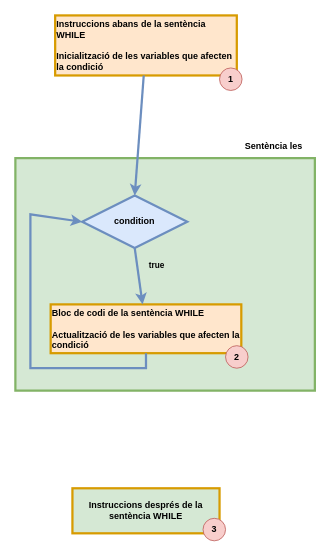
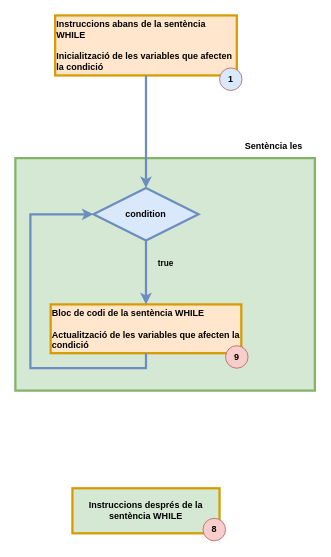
node "1": fillcolor #f8cecc -> #dae8fc
node "condition": moved (135, 222) -> (146, 214)
node "2": label "2" -> "9"
node "3": label "3" -> "8"
